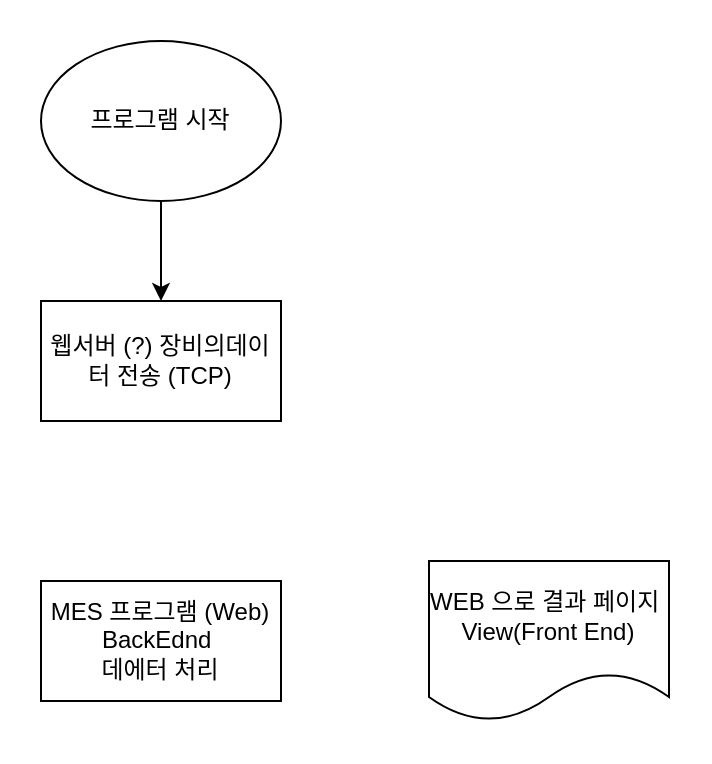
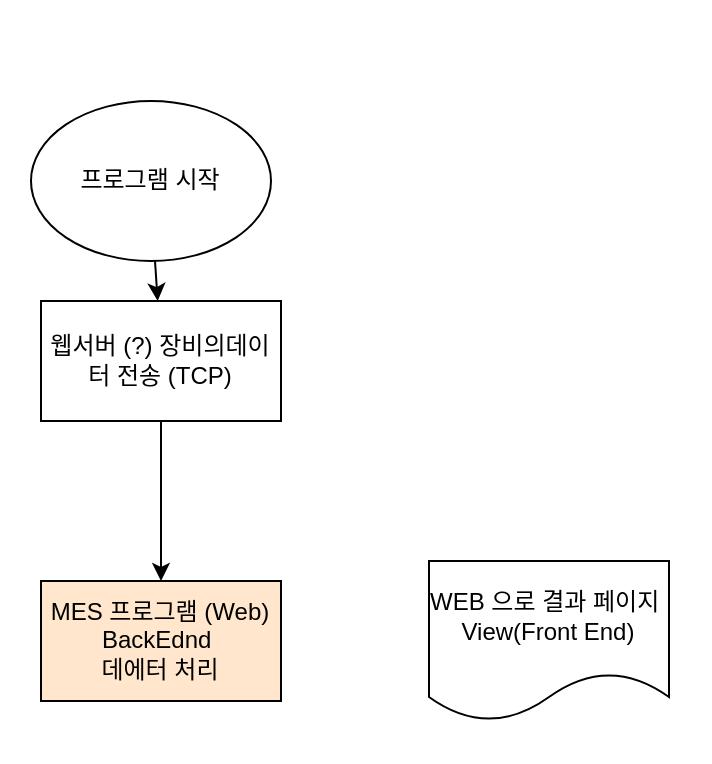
node "프로그램 시작": moved (161, 121) -> (151, 181)
edge "웹서버 (?) 장비의데이터 전송 (TCP)" -> "MES 프로그램 (Web) BackEdnd 데에터 처리": added
node "MES 프로그램 (Web) BackEdnd 데에터 처리": fillcolor #ffffff -> #ffe6cc
